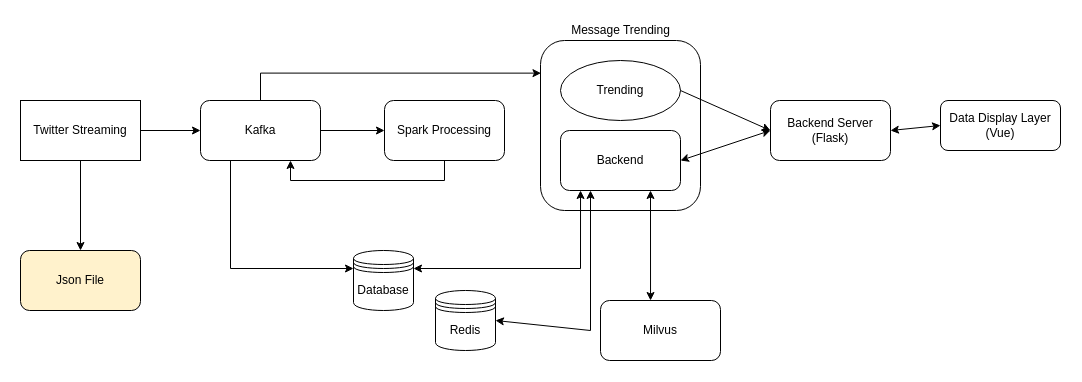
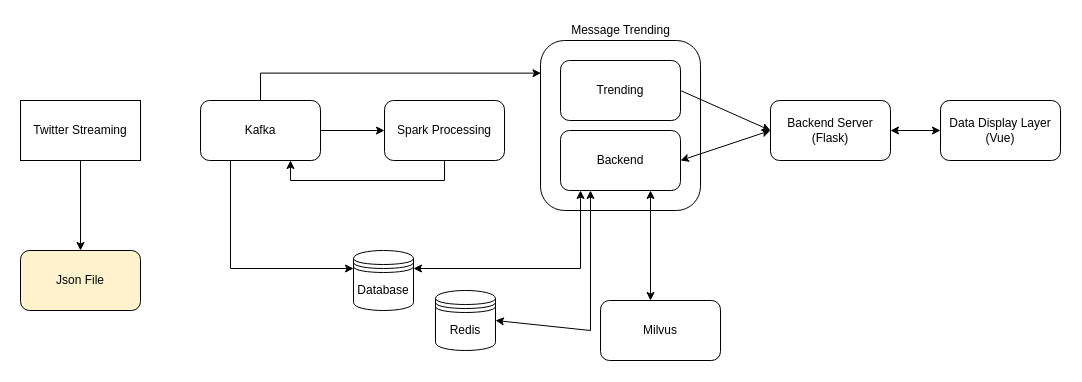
node "Trending": shape ellipse -> rounded rectangle
node "Data Display Layer (Vue)": size 120x50 -> 120x60
edge "Twitter Streaming" -> "Kafka": removed
